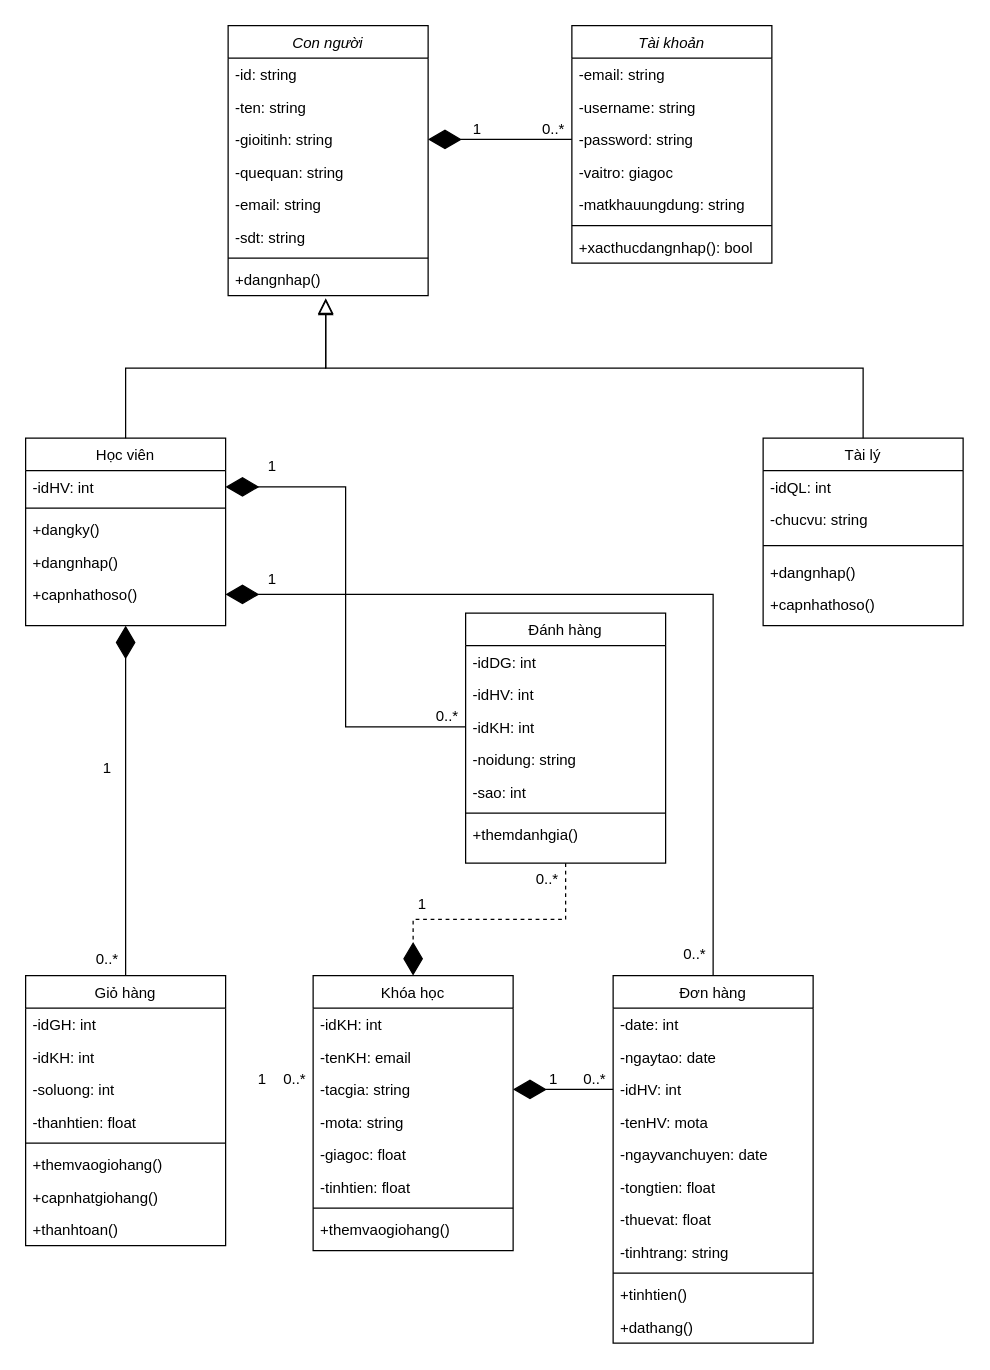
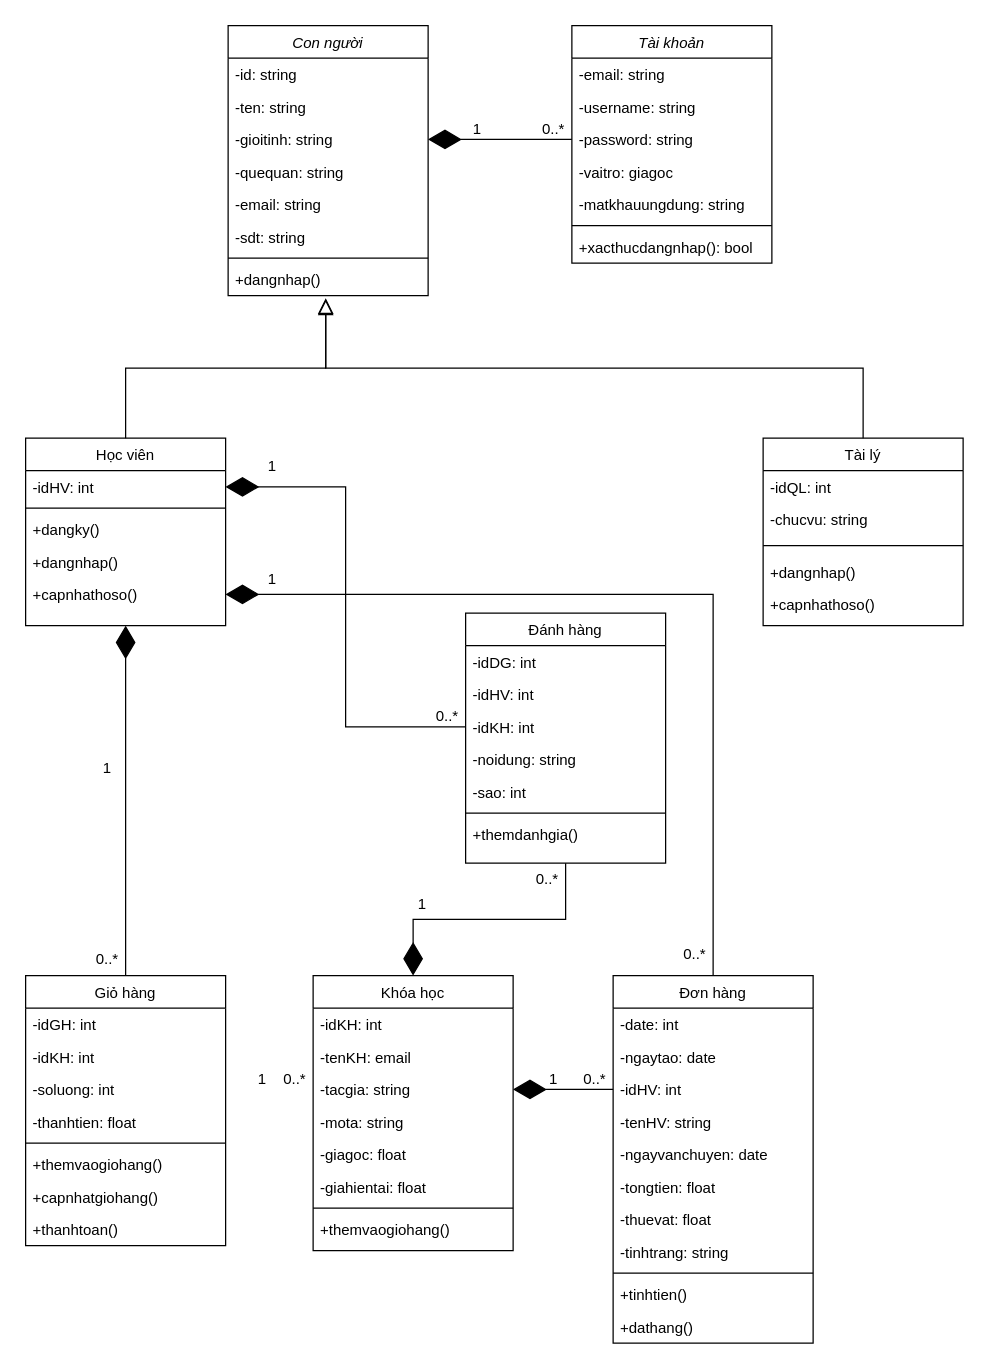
edge "Đánh hàng" -> "Khóa học": style dashed -> solid
node "-tenHV: mota": label "-tenHV: mota" -> "-tenHV: string"
node "-tinhtien: float": label "-tinhtien: float" -> "-giahientai: float"
